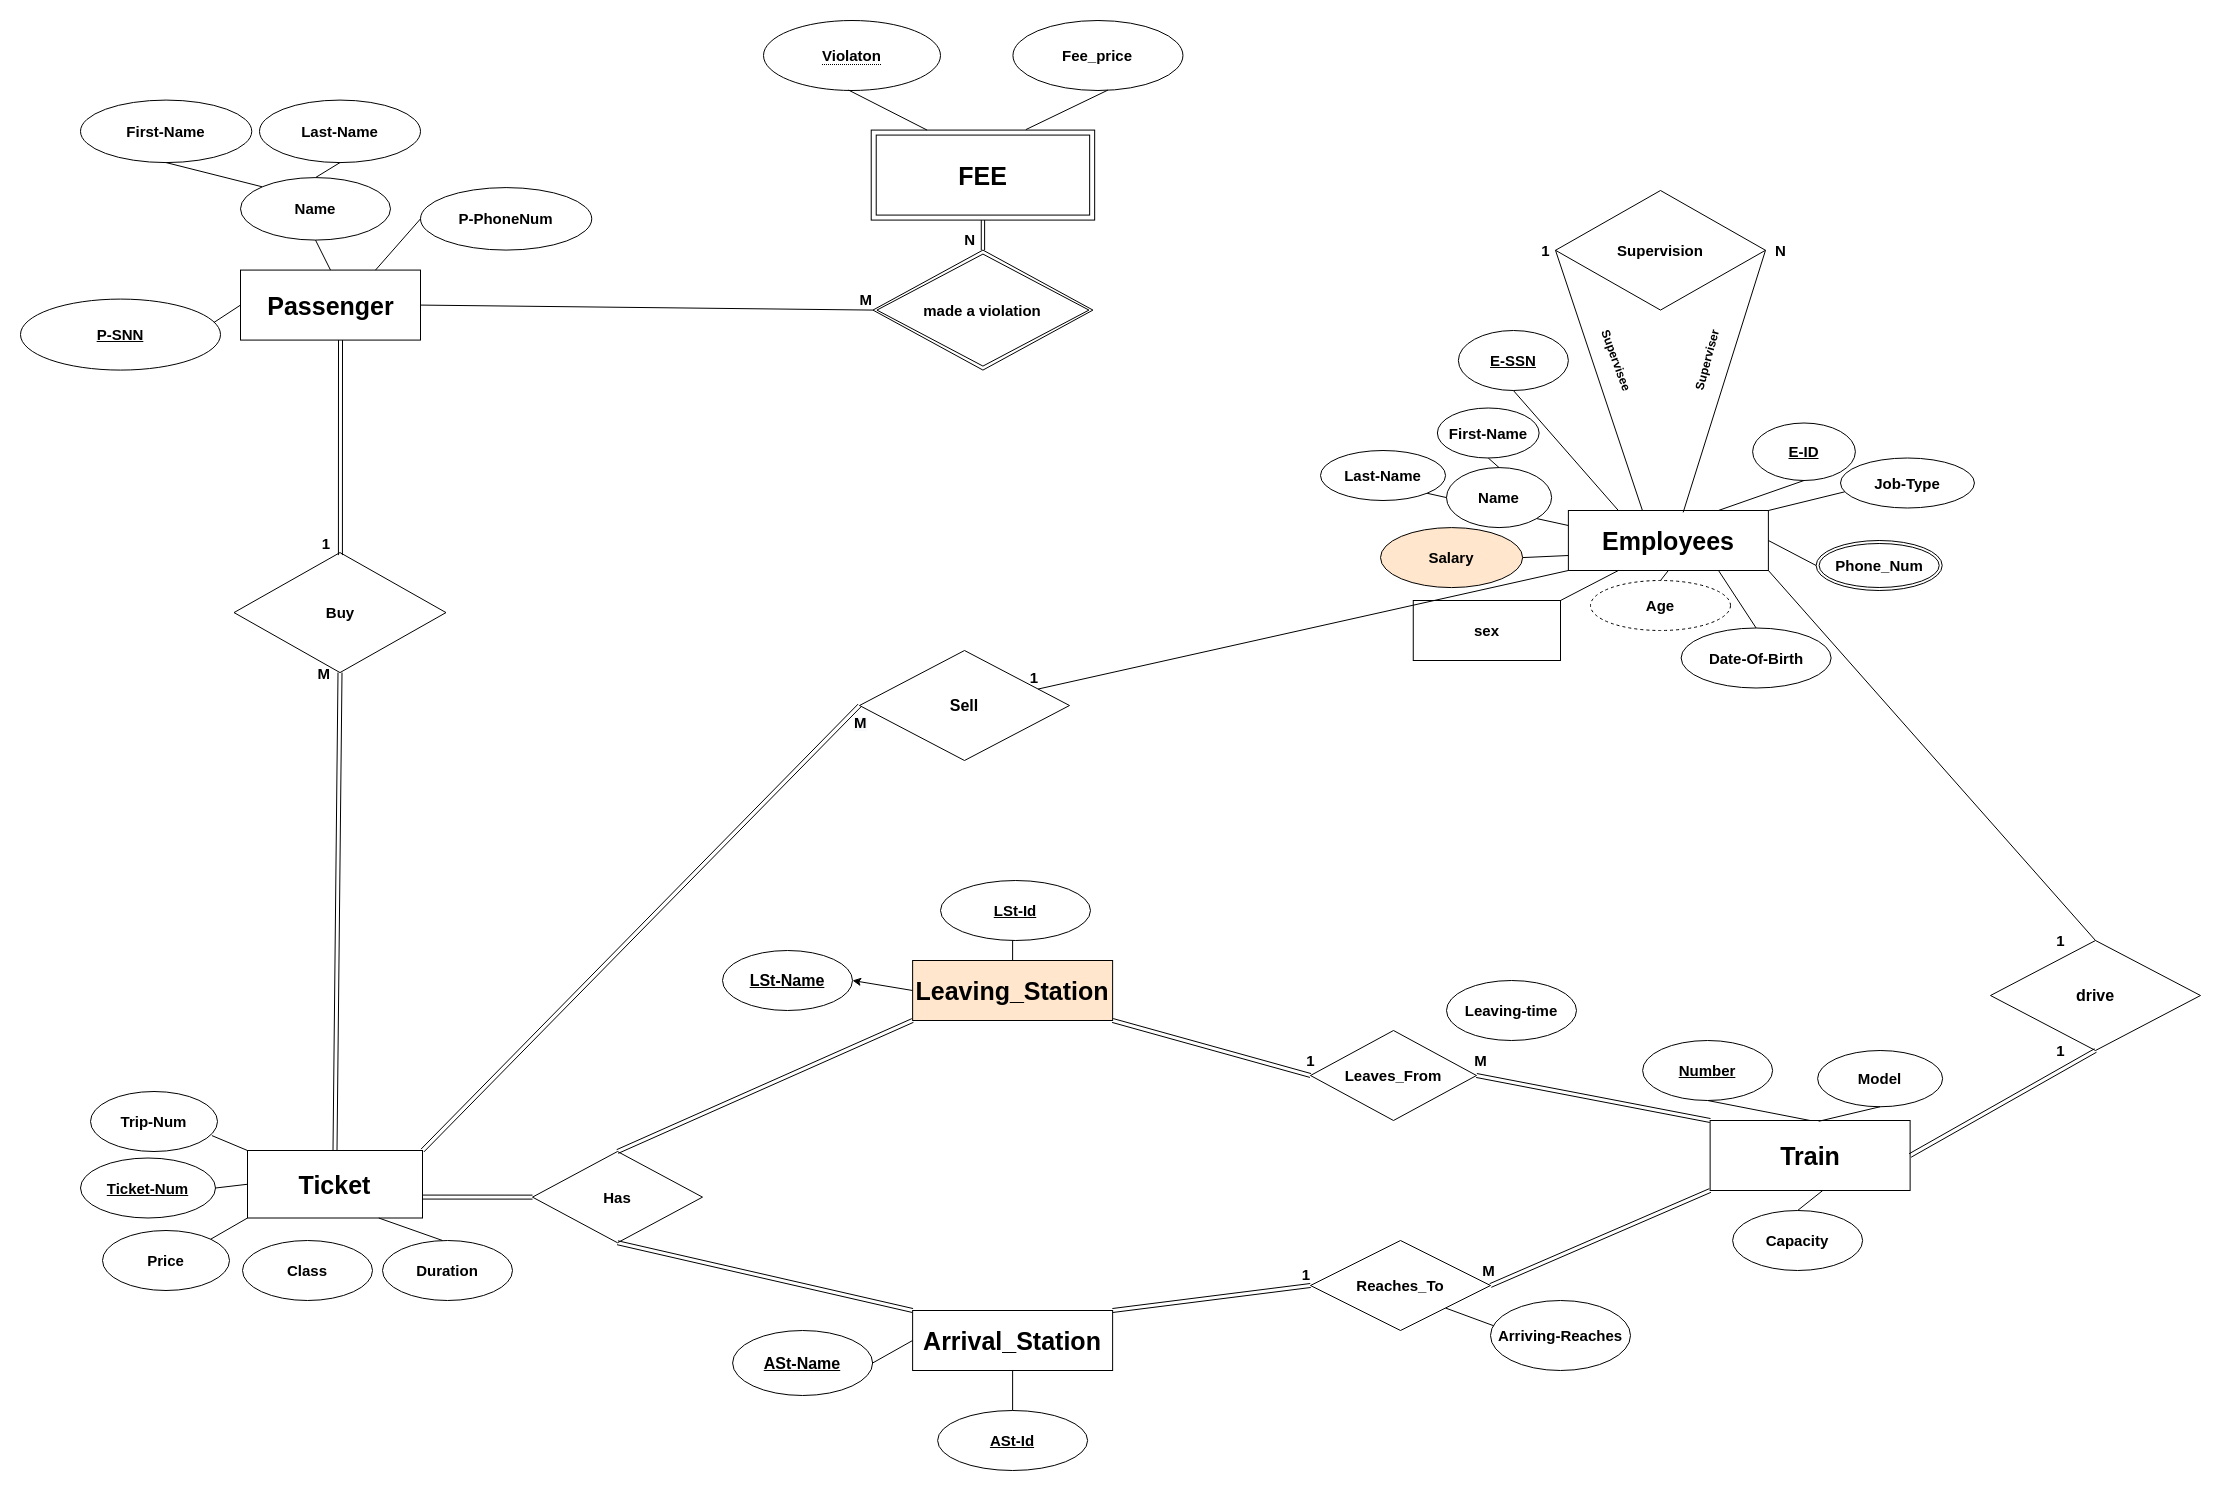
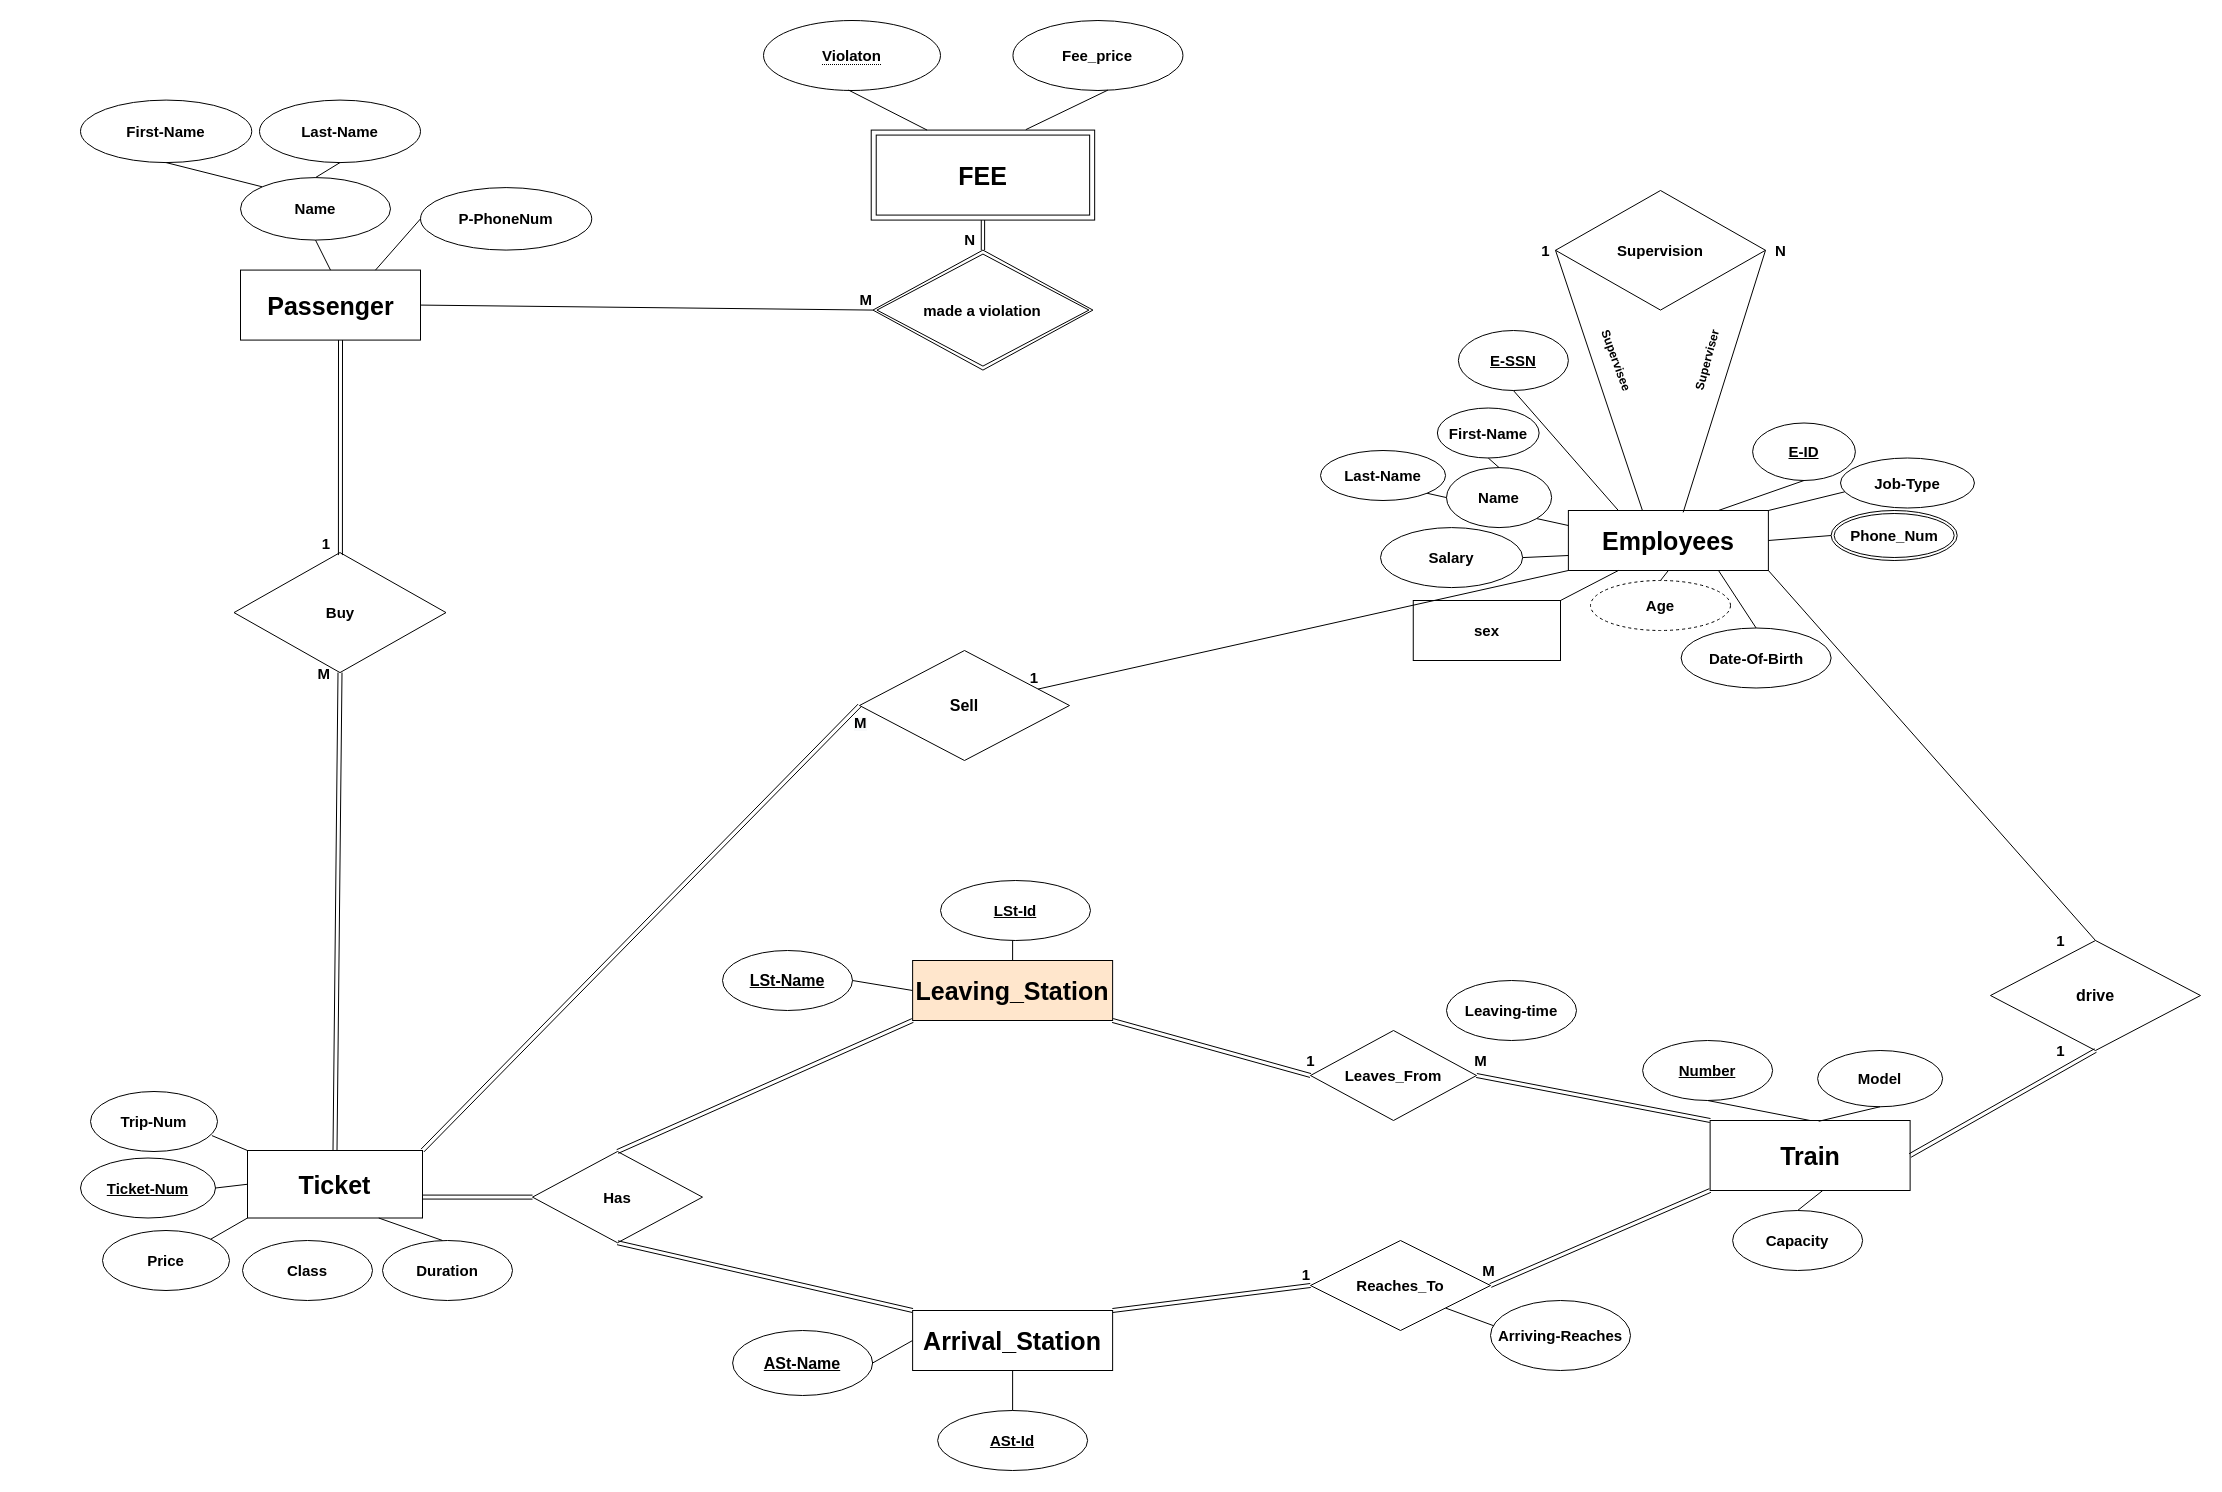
edge "Passenger" -- "P-SNN": removed
node "P-SNN": removed
node "Salary": fillcolor #ffe6cc -> #ffffff
node "Phone_Num": moved (1879, 566) -> (1894, 536)
edge "Leaving_Station" -> "LSt-Name": arrowhead classic -> none
